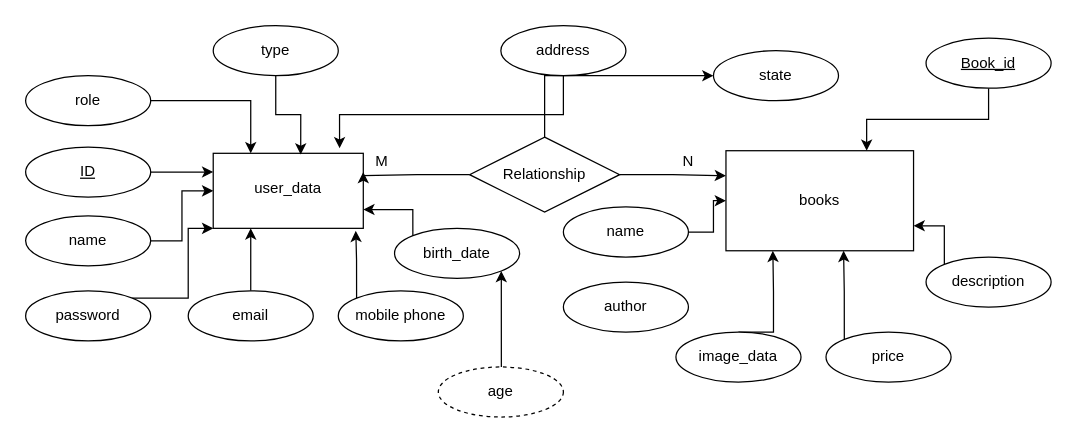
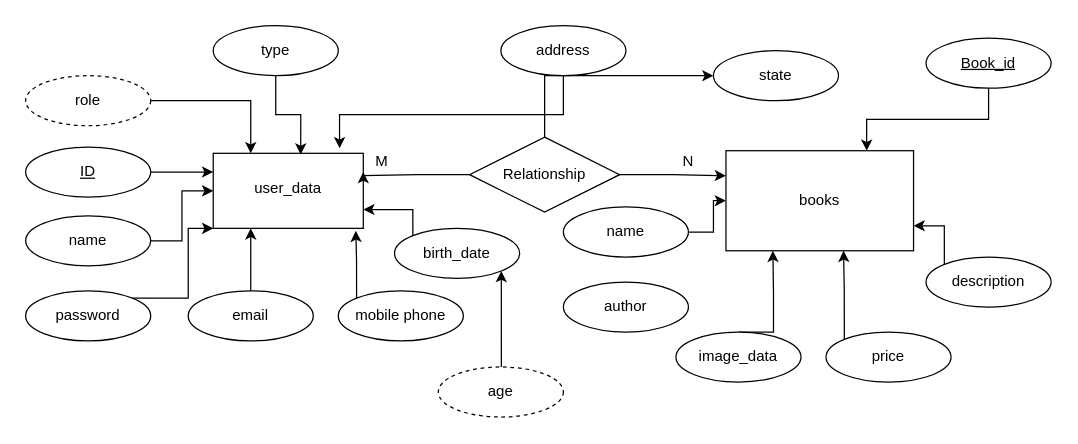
node "role": style solid -> dashed
